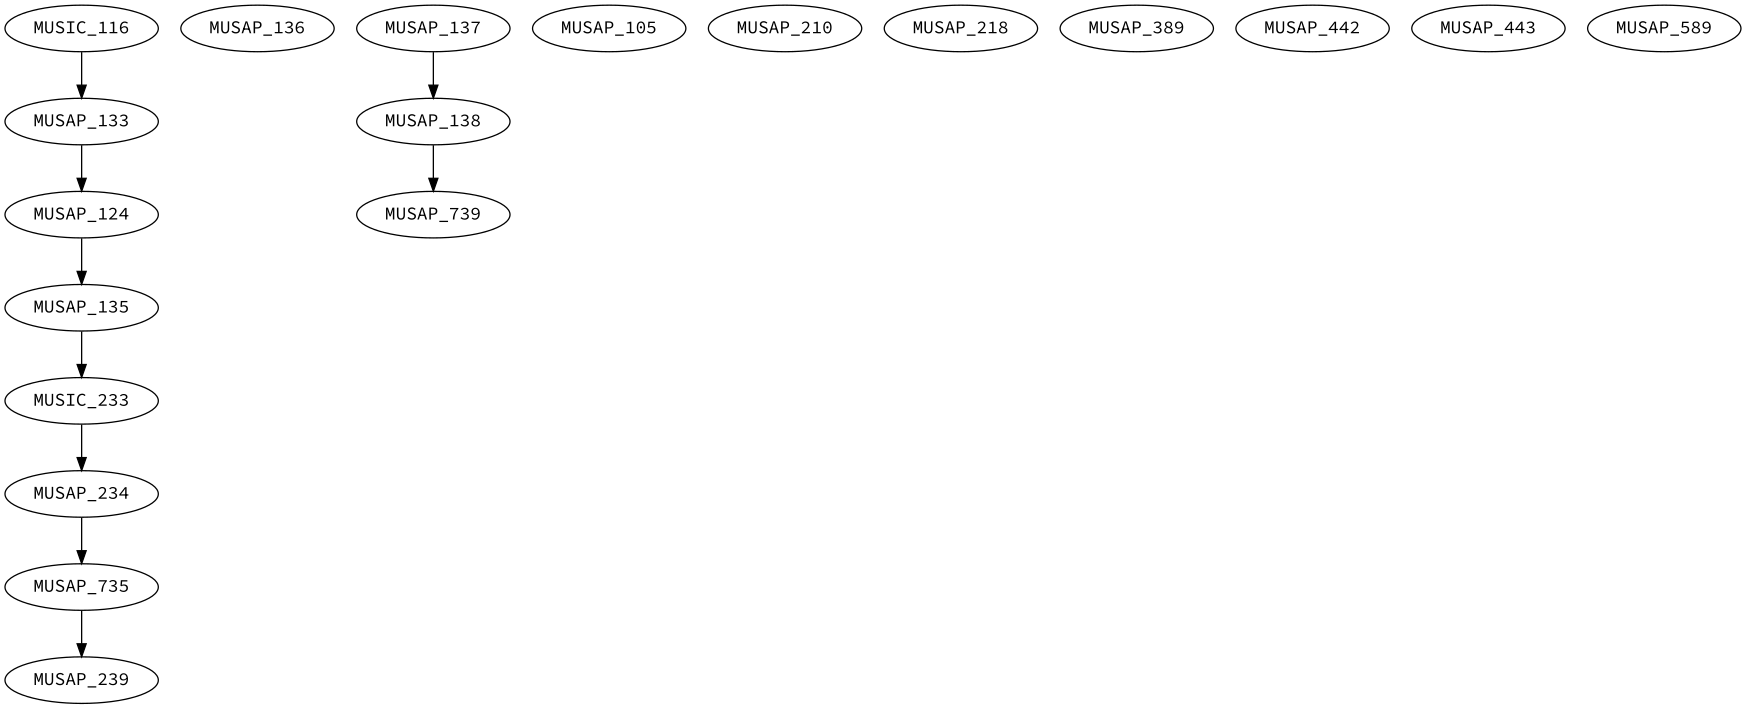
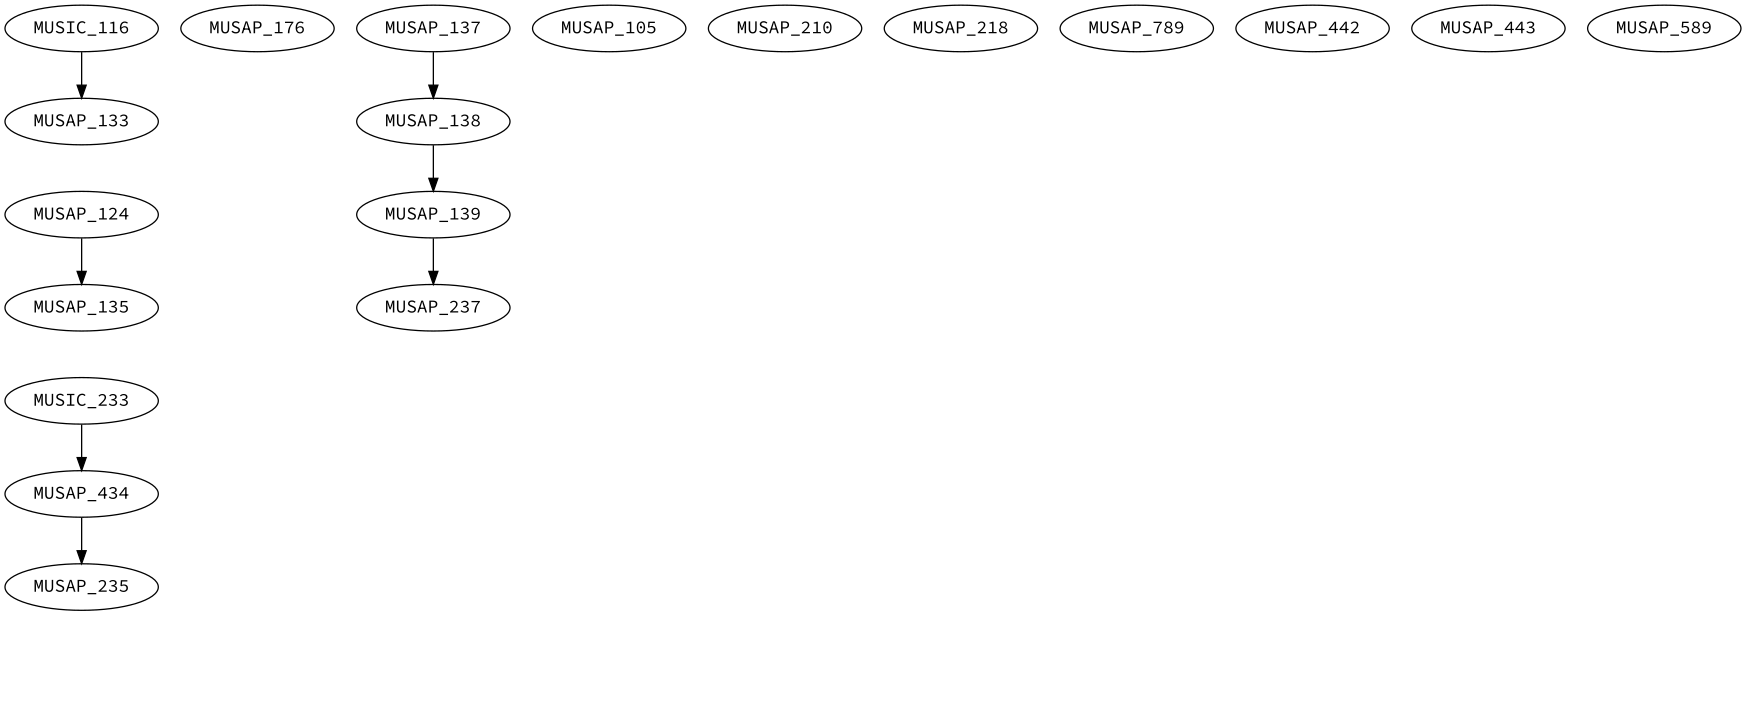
node "MUSAP_136": label "MUSAP_136" -> "MUSAP_176"
node "MUSAP_389": label "MUSAP_389" -> "MUSAP_789"
edge "MUSAP_133" -> "MUSAP_124": removed
node "MUSAP_739": label "MUSAP_739" -> "MUSAP_139"
node "MUSAP_237": added
edge "MUSAP_135" -> "MUSIC_233": removed
node "MUSAP_234": label "MUSAP_234" -> "MUSAP_434"
node "MUSAP_735": label "MUSAP_735" -> "MUSAP_235"
node "MUSAP_239": removed
